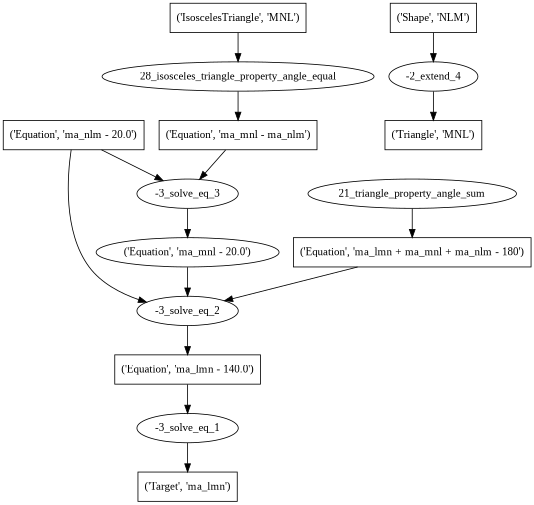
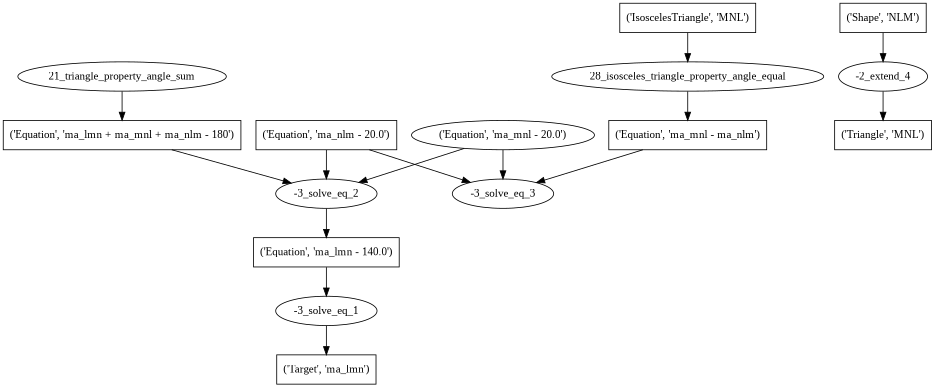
edge "-3_solve_eq_3" -> "('Equation', 'ma_mnl - 20.0')": reversed
